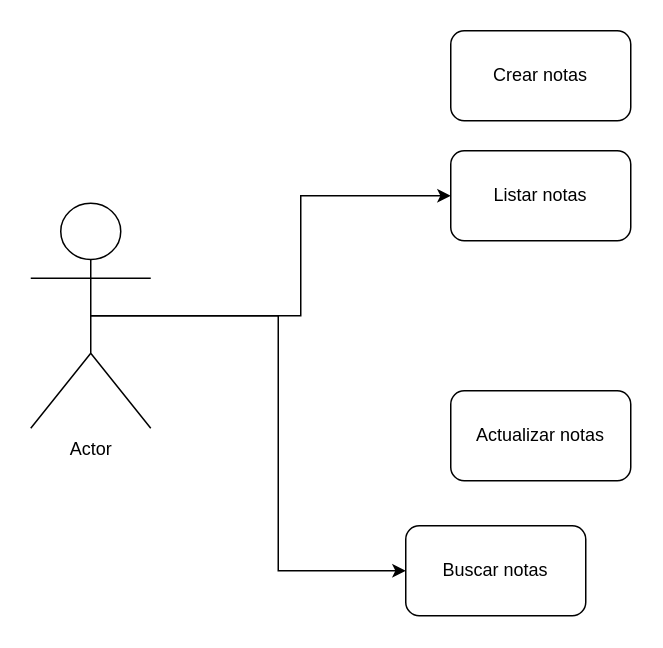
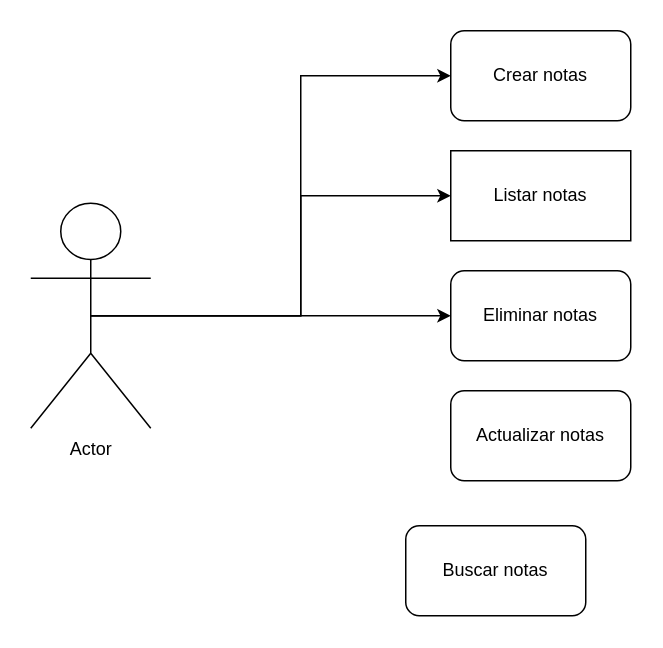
edge "Actor" -> "Crear notas": added
node "Listar notas": shape rounded rectangle -> rectangle
edge "Actor" -> "Eliminar notas": added
node "Eliminar notas": added
edge "Actor" -> "Buscar notas": removed
